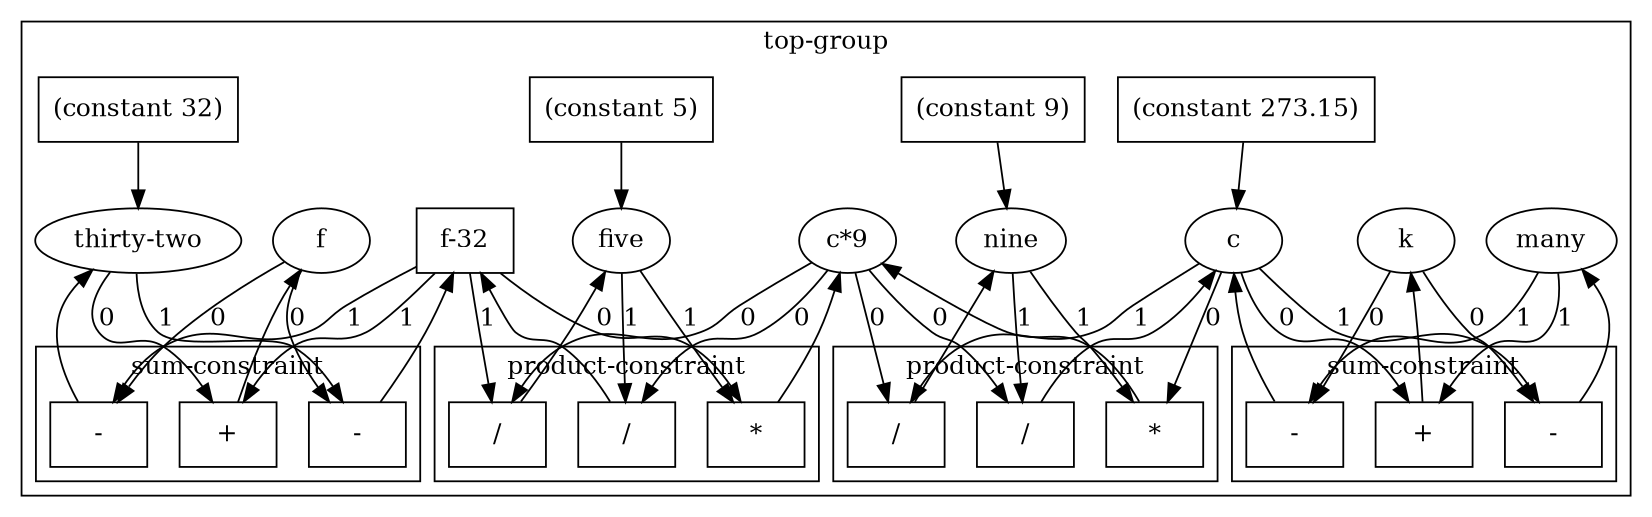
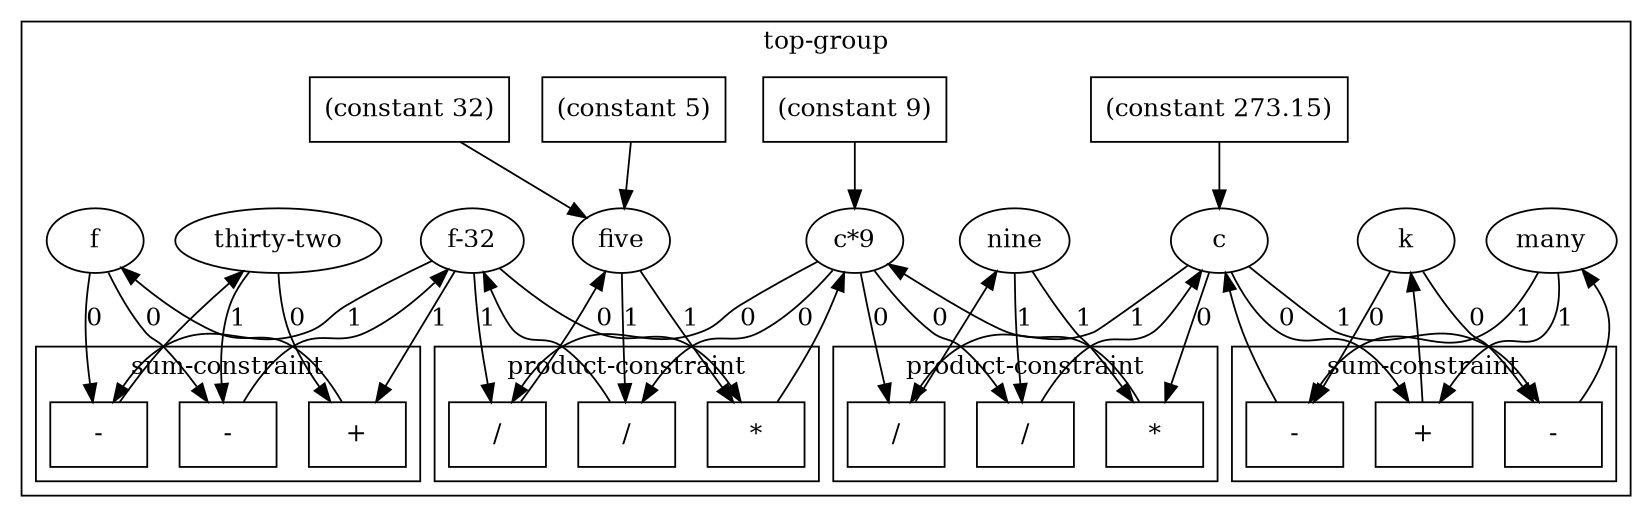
edge "(constant 32)" -> "thirty-two": now "(constant 32)" -> "five"
edge "(constant 9)" -> "nine": now "(constant 9)" -> "c*9"
node "f-32": shape box -> ellipse
